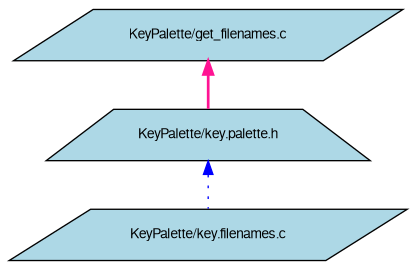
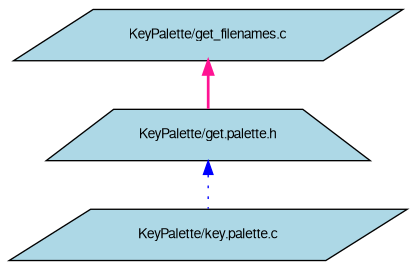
node "KeyPalette/key.palette.h": label "KeyPalette/key.palette.h" -> "KeyPalette/get.palette.h"
node "KeyPalette/key.filenames.c": label "KeyPalette/key.filenames.c" -> "KeyPalette/key.palette.c"
